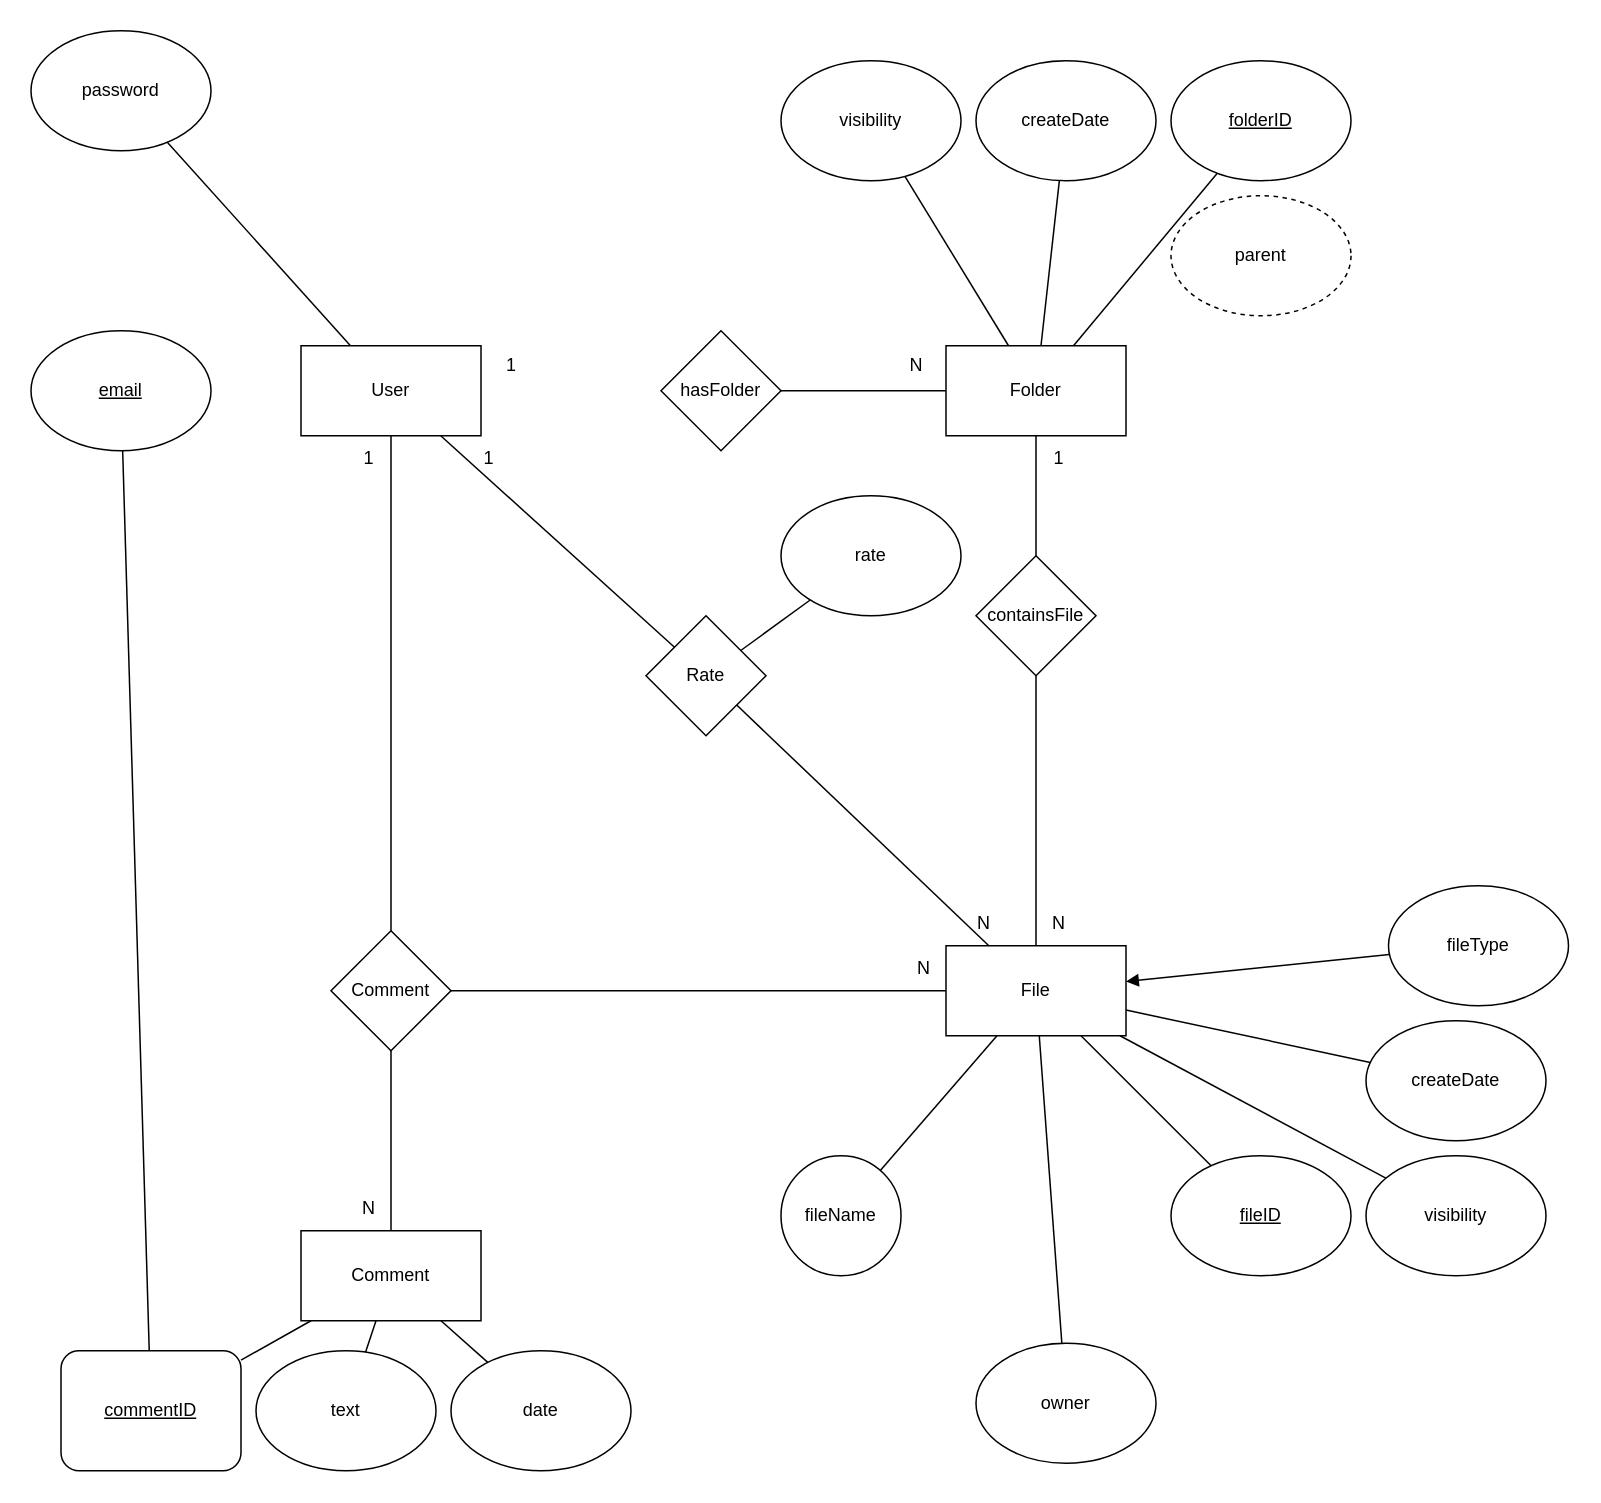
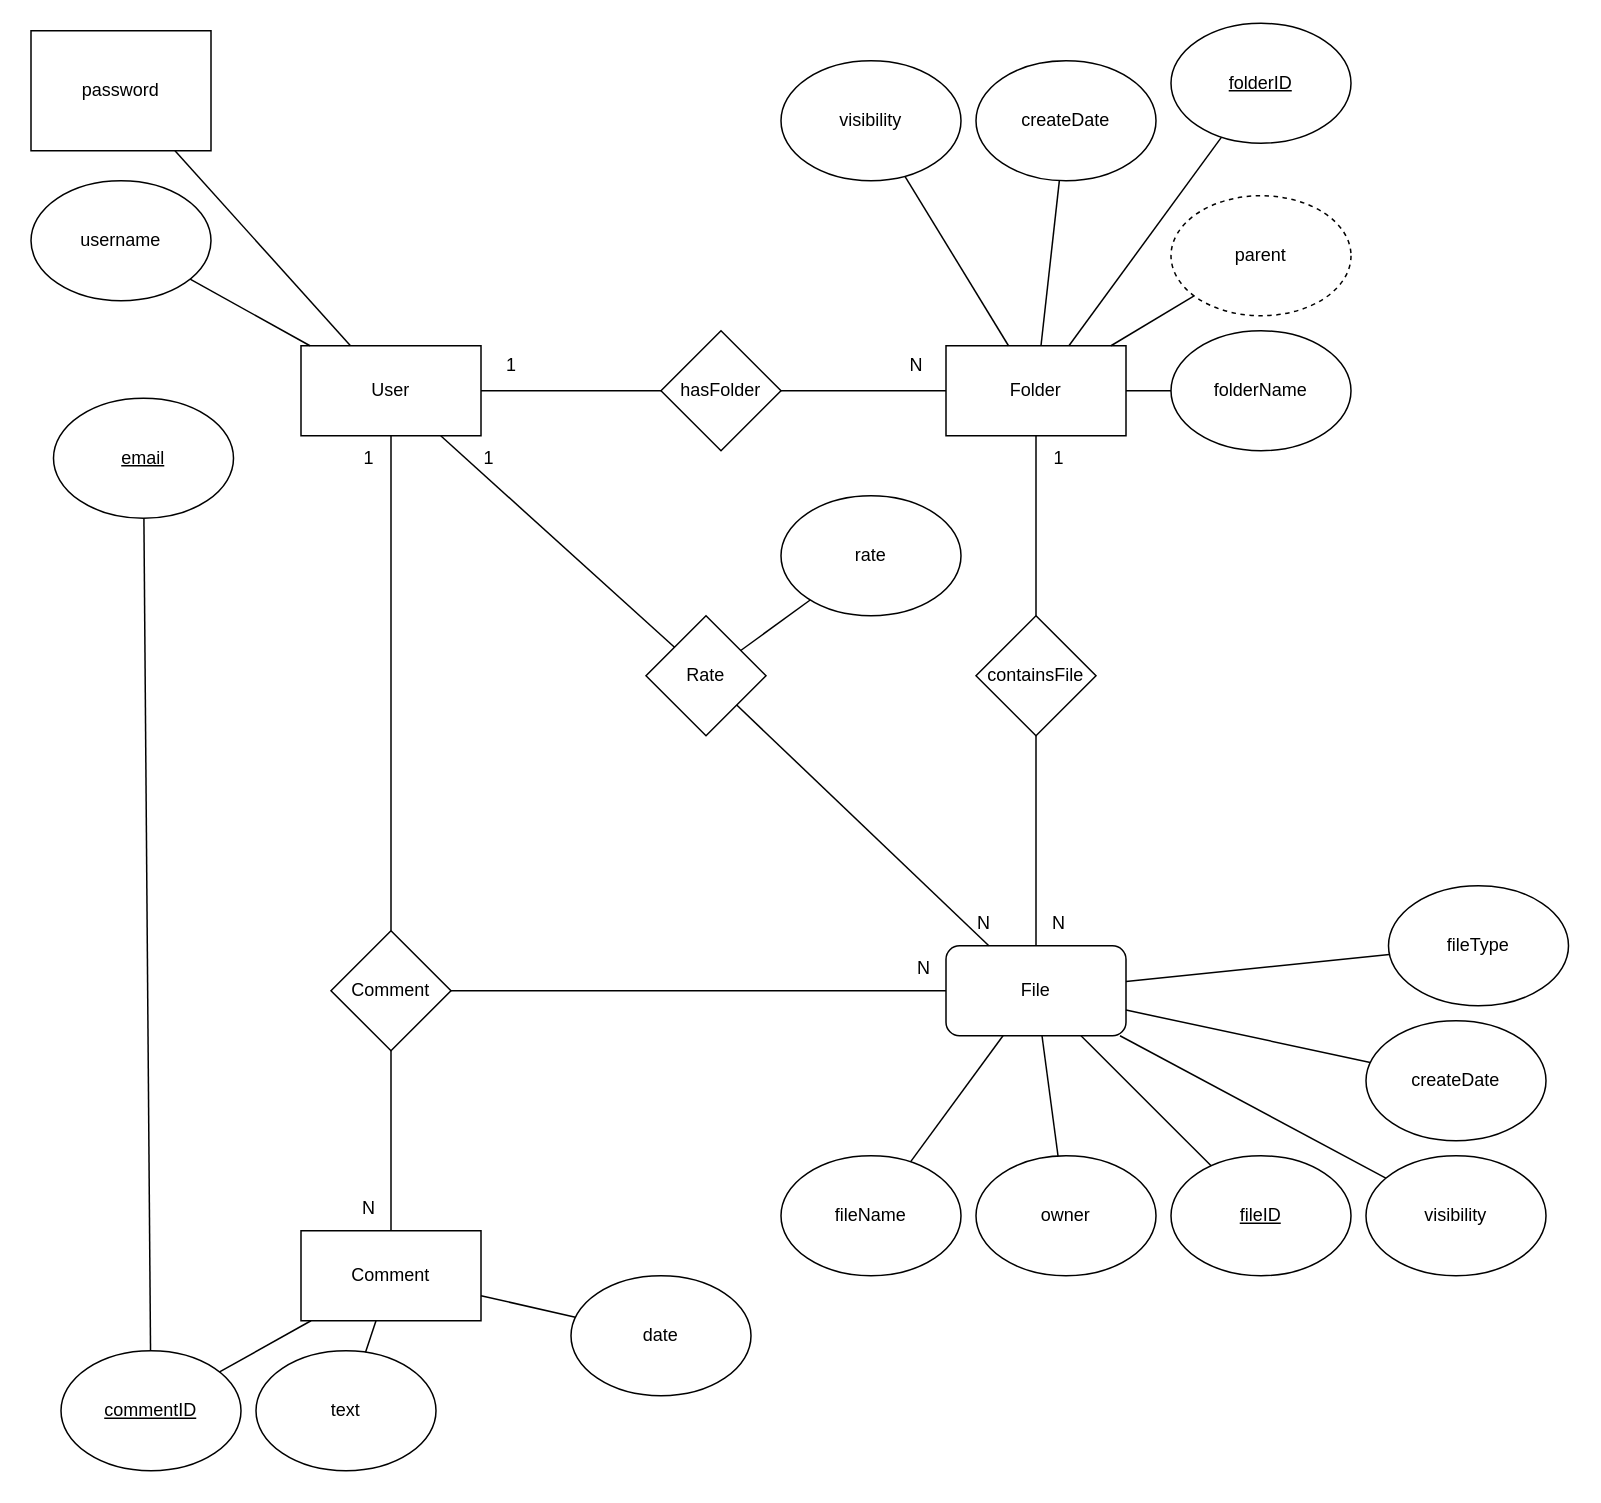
node "password": shape ellipse -> rectangle
node "folderID": moved (1261, 121) -> (1261, 83)
node "username": added
edge "username" -- "User": added
edge "parent" -- "Folder": added
node "email": moved (121, 391) -> (143, 458)
edge "User" -- "hasFolder": added
edge "Folder" -- "folderName": added
node "folderName": added
node "containsFile": moved (1036, 616) -> (1036, 676)
edge "fileType" -> "File": arrowhead block -> none
node "File": shape rectangle -> rounded rectangle
node "fileName": size 120x120 -> 180x120
node "owner": moved (1066, 1403) -> (1066, 1216)
node "commentID": shape rounded rectangle -> ellipse
node "date": moved (541, 1411) -> (661, 1336)
